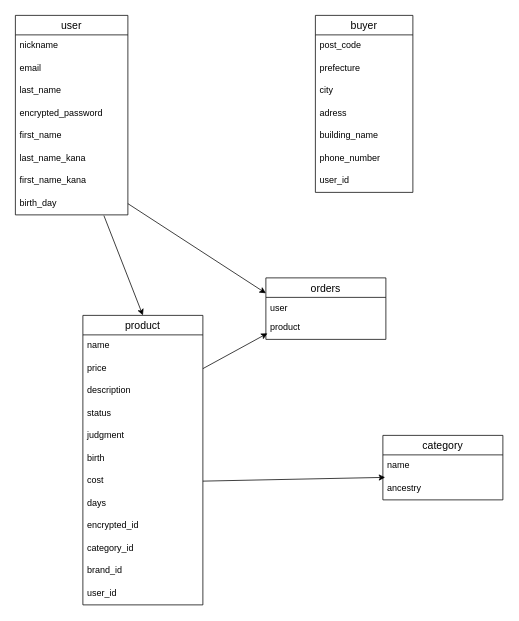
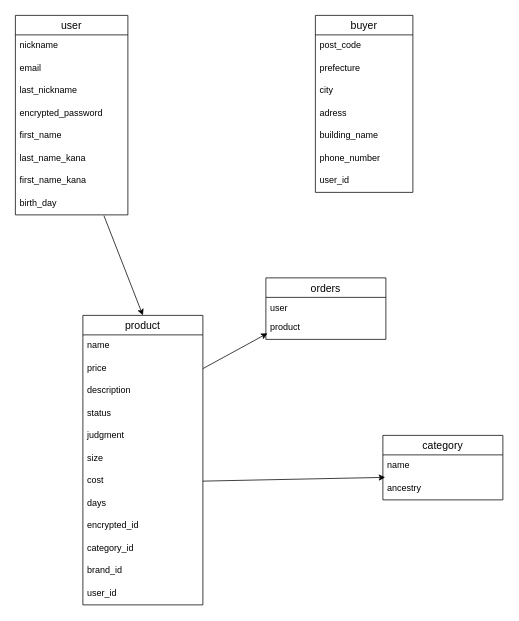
node "last_name": label "last_name" -> "last_nickname"
edge "birth_day" -> "orders": removed
node "birth": label "birth" -> "size"
